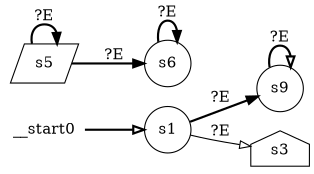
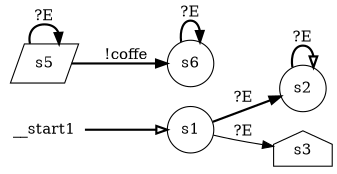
edge "s5" -> "s6": label "?E" -> "!coffe"
node "s9": label "s9" -> "s2"
node "__start0": label "__start0" -> "__start1"
edge "s1" -> "s3": arrowhead onormal -> normal
